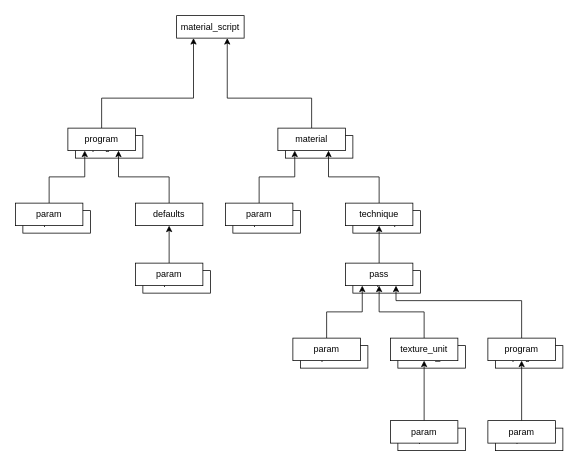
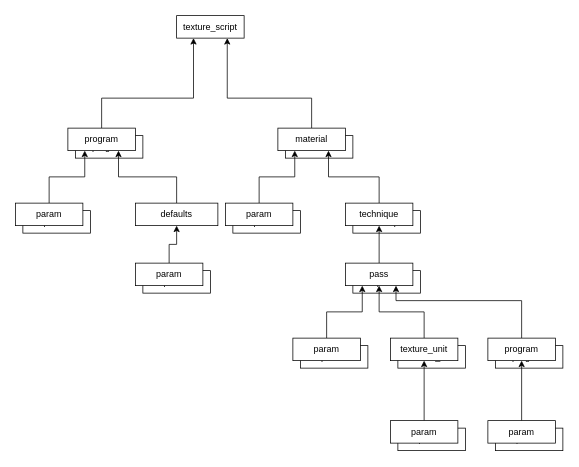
node "material_script": label "material_script" -> "texture_script"
node "defaults": size 68x23 -> 83x23
